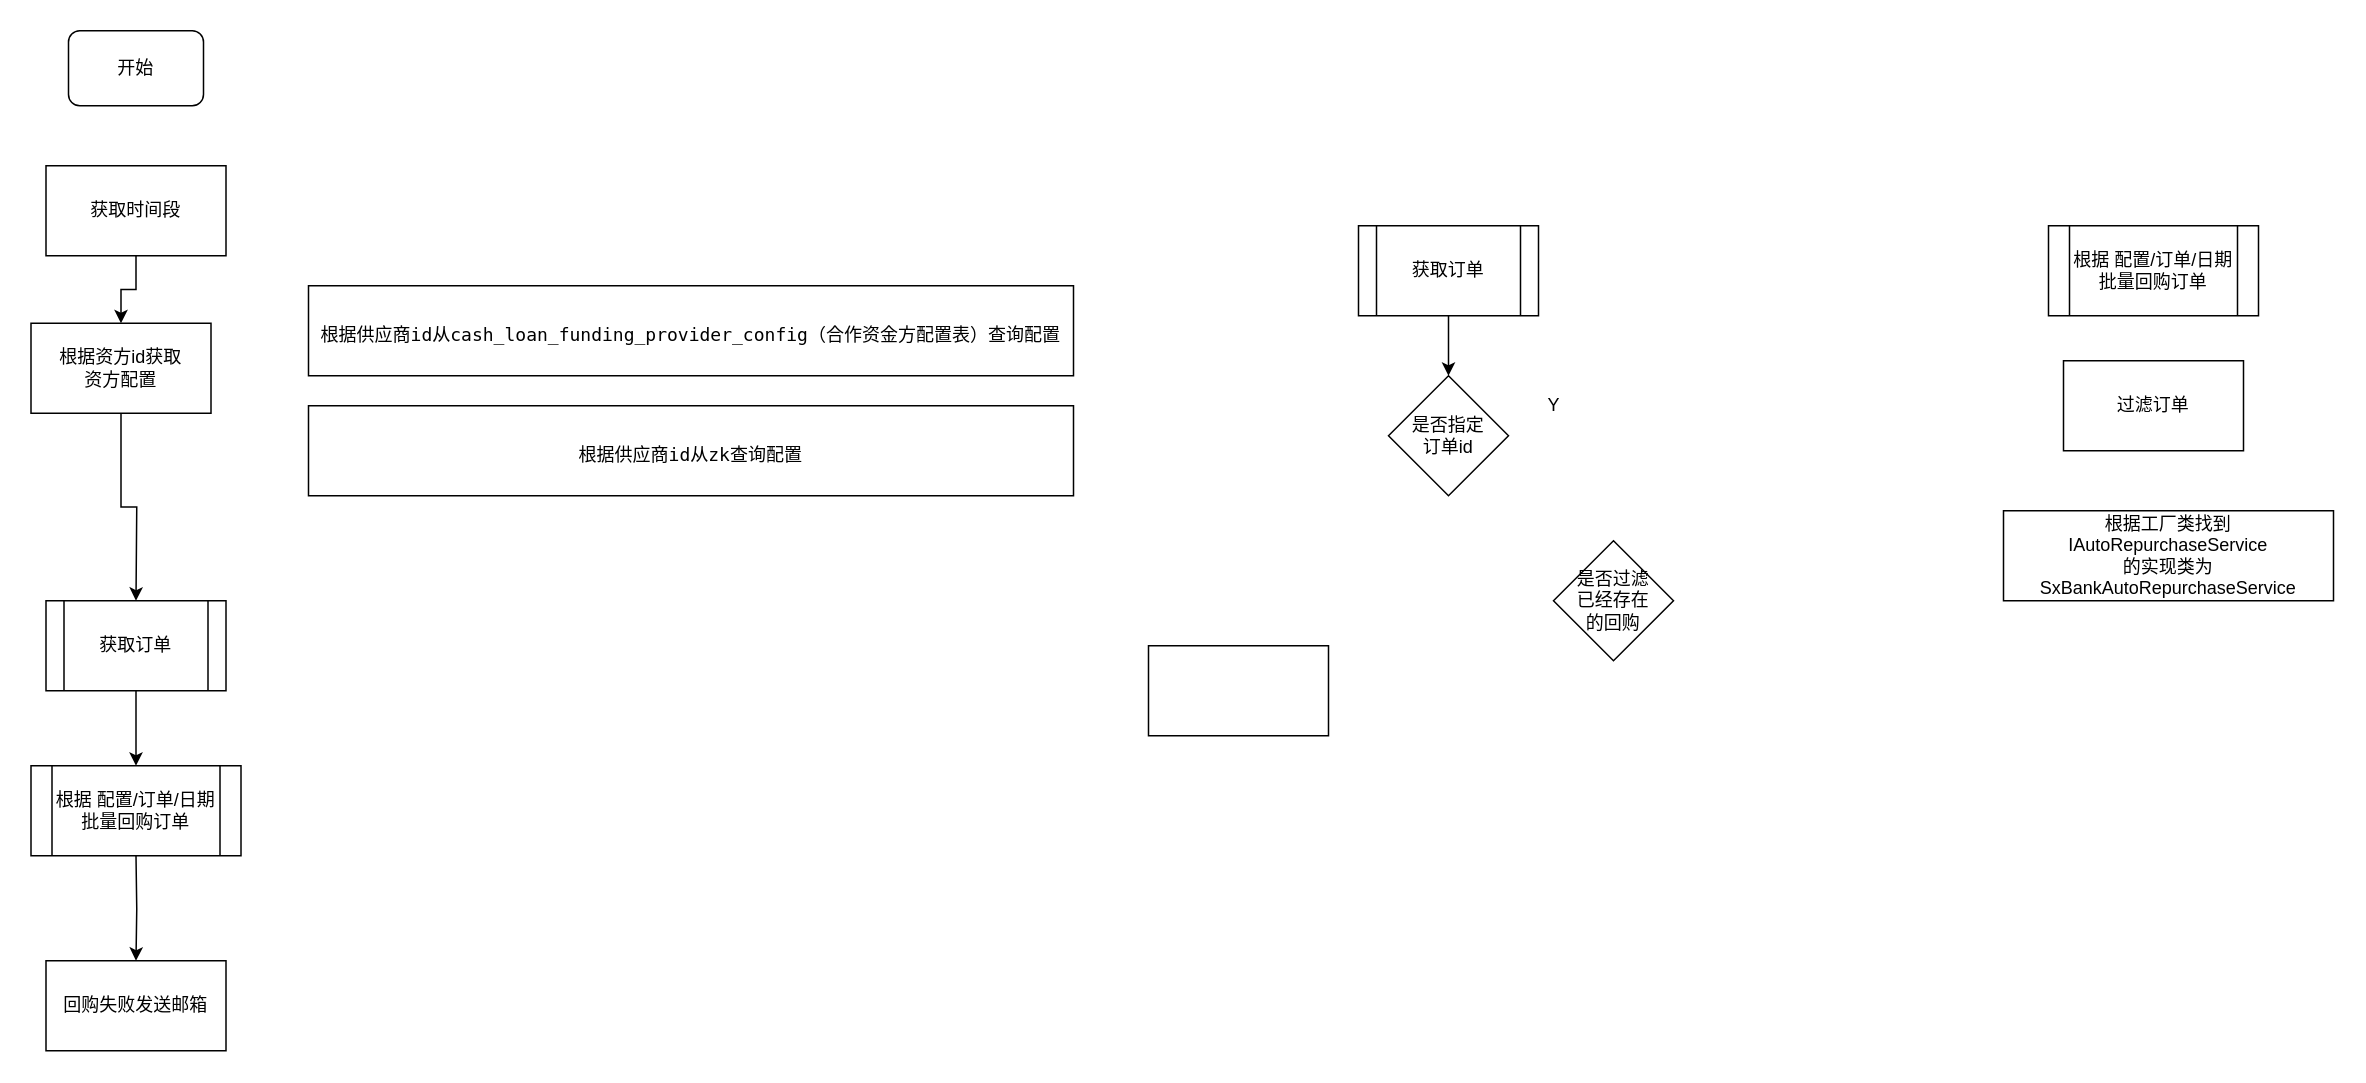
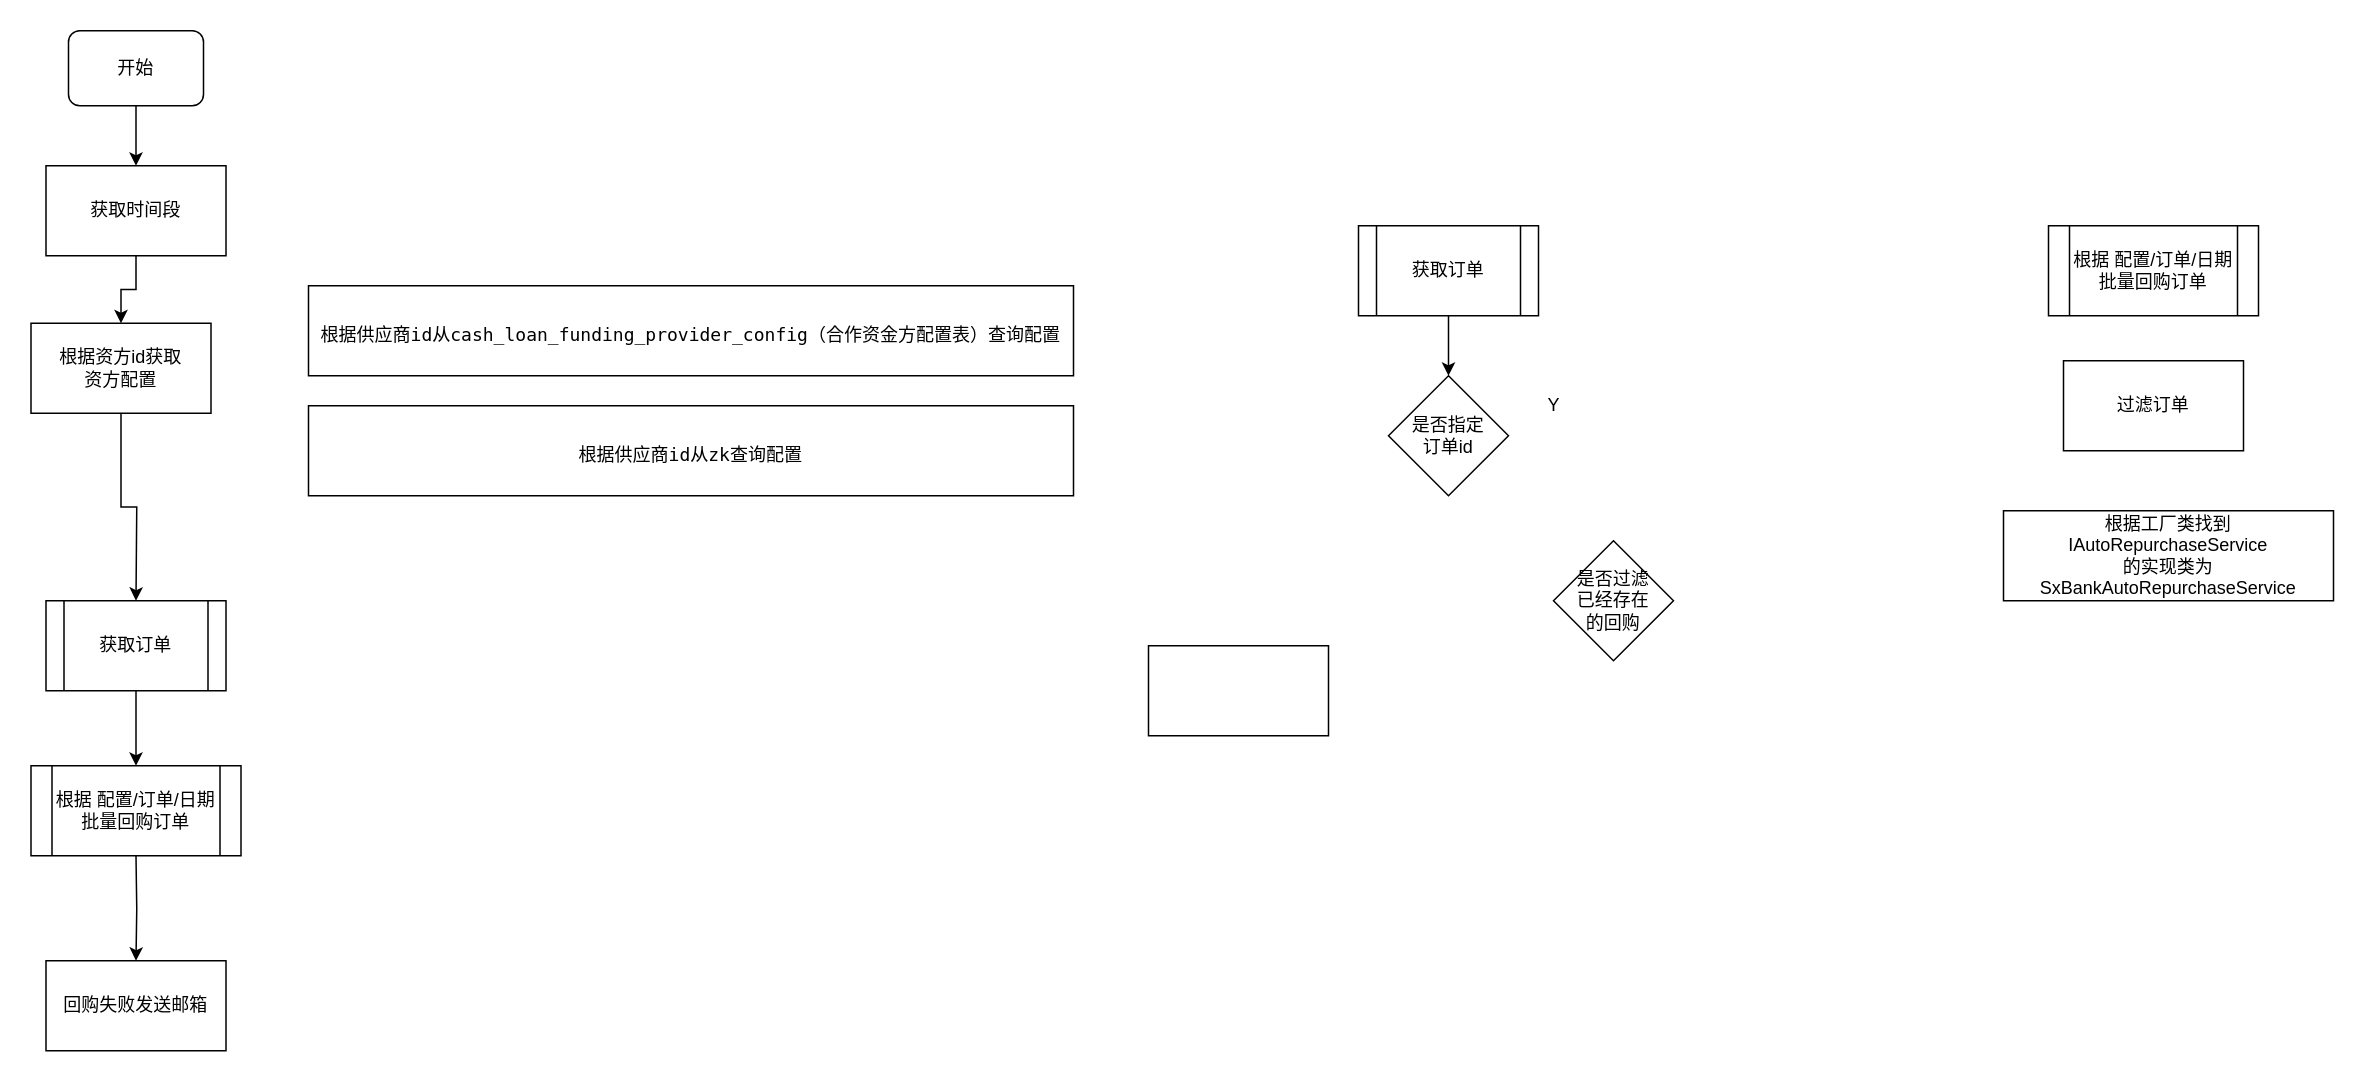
edge "开始" -> "获取时间段": added
